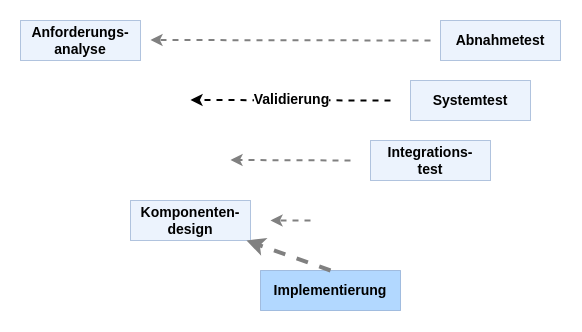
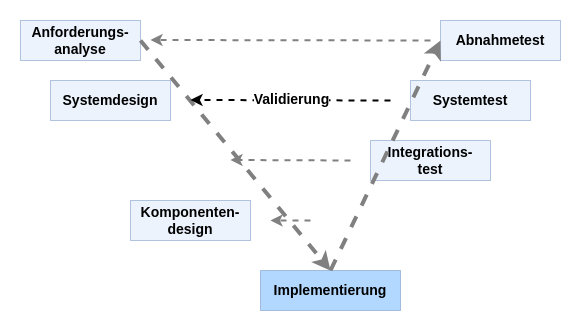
node "Systemdesign": added
edge "Anforderungs-analyse" -> "Implementierung": added
edge "Implementierung" -> "Komponenten- design": now "Implementierung" -> "Abnahmetest"
